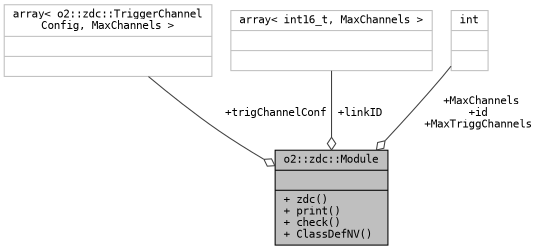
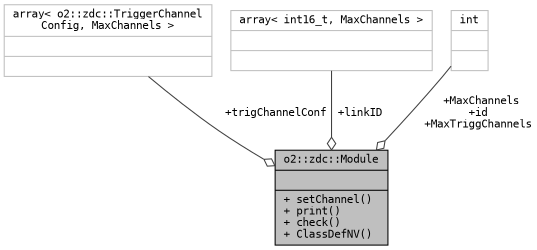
node "o2::zdc::Module": text "+ zdc()" -> "+ setChannel()"
